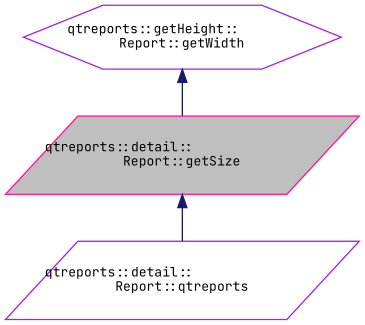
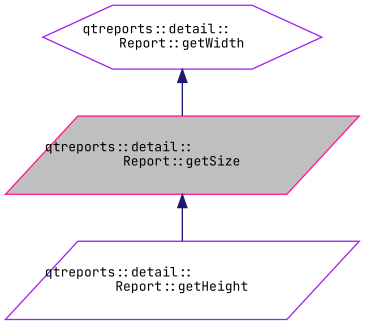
node "qtreports::getHeight:: Report::getWidth": label "qtreports::getHeight:: Report::getWidth" -> "qtreports::detail:: Report::getWidth"
node "qtreports::detail:: Report::qtreports": label "qtreports::detail:: Report::qtreports" -> "qtreports::detail:: Report::getHeight"
